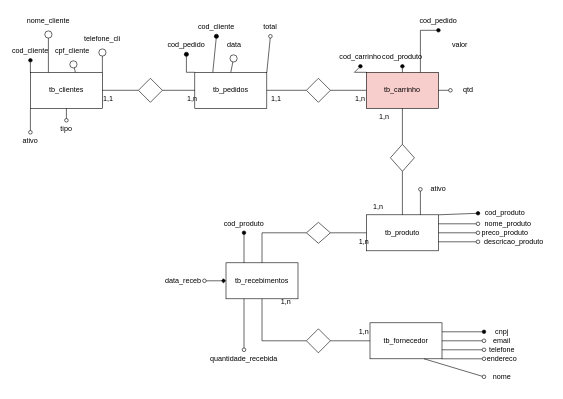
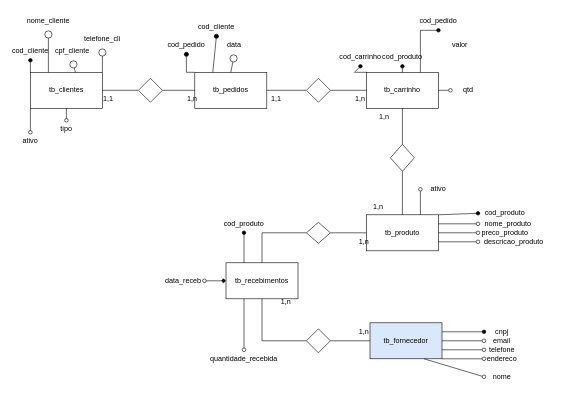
node "total": removed
edge "tb_pedidos" -> "total": removed
node "tb_carrinho": fillcolor #f8cecc -> #ffffff
node "tb_fornecedor": fillcolor #ffffff -> #dae8fc
